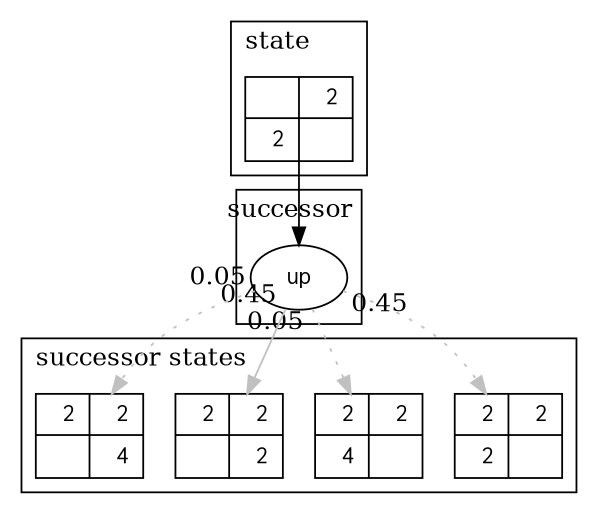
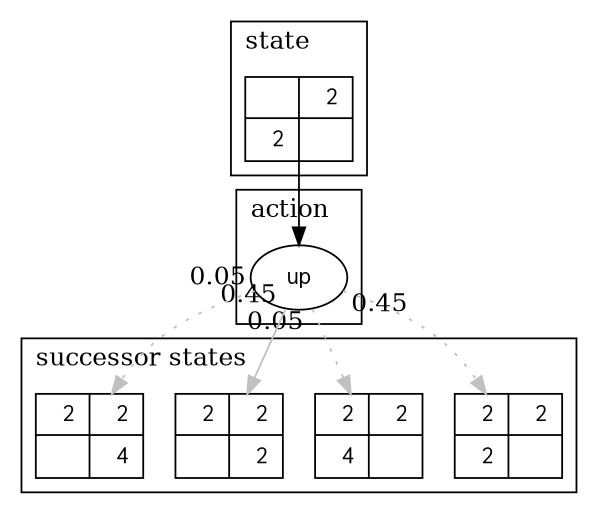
cluster "successor": label "successor" -> "action"
